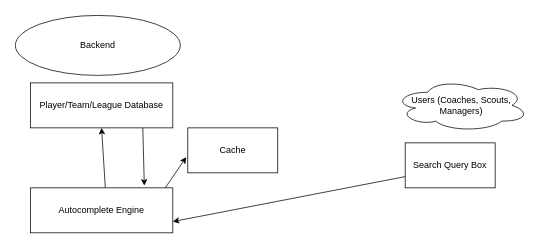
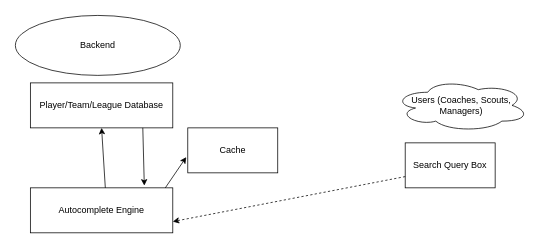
edge "Search Query Box" -> "Autocomplete Engine": style solid -> dashed
